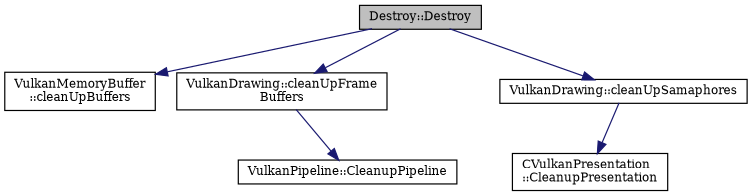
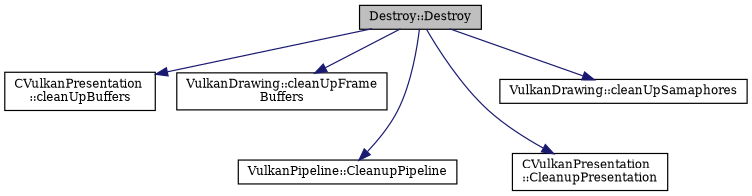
node "VulkanMemoryBuffer ::cleanUpBuffers": label "VulkanMemoryBuffer ::cleanUpBuffers" -> "CVulkanPresentation ::cleanUpBuffers"
edge "VulkanDrawing::cleanUpSamaphores" -> "CVulkanPresentation ::CleanupPresentation": now "Destroy::Destroy" -> "CVulkanPresentation ::CleanupPresentation"
edge "VulkanDrawing::cleanUpFrame Buffers" -> "VulkanPipeline::CleanupPipeline": now "Destroy::Destroy" -> "VulkanPipeline::CleanupPipeline"
